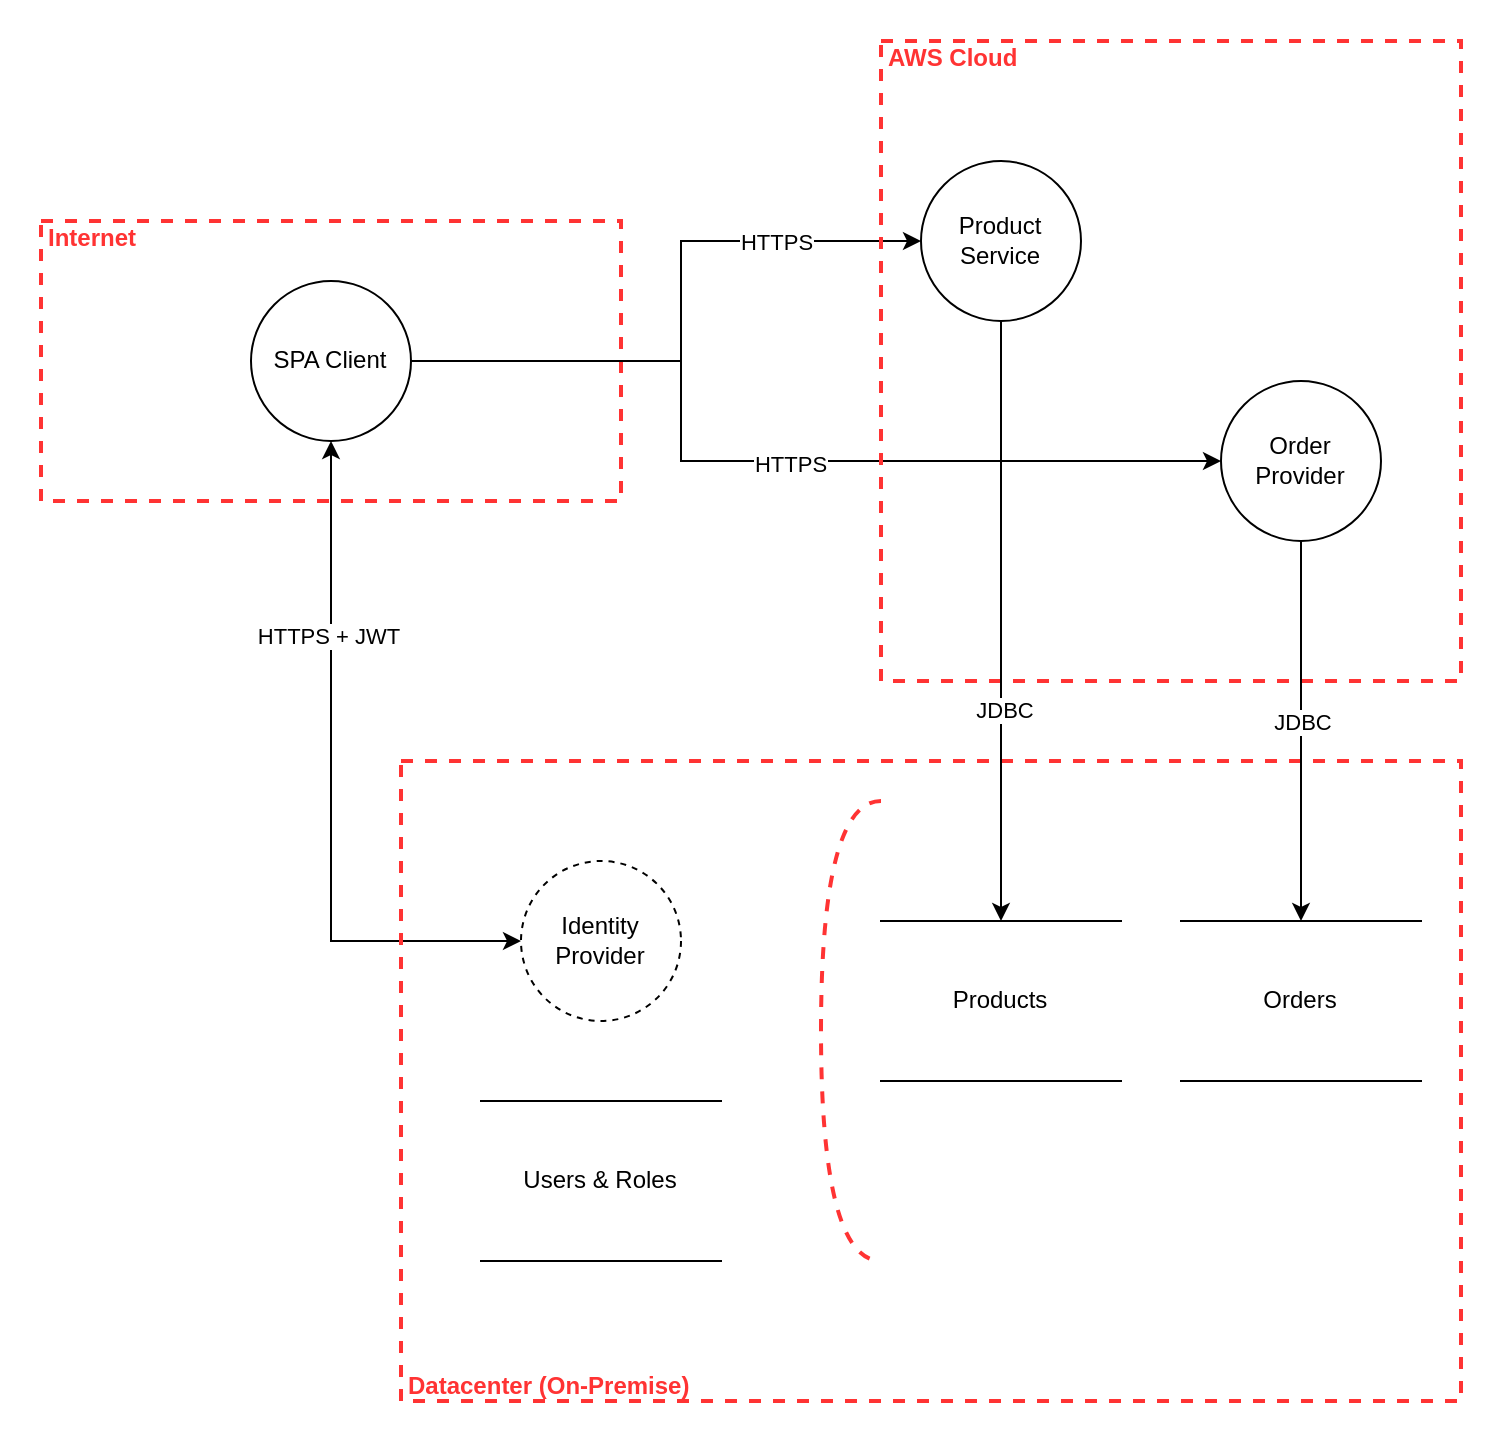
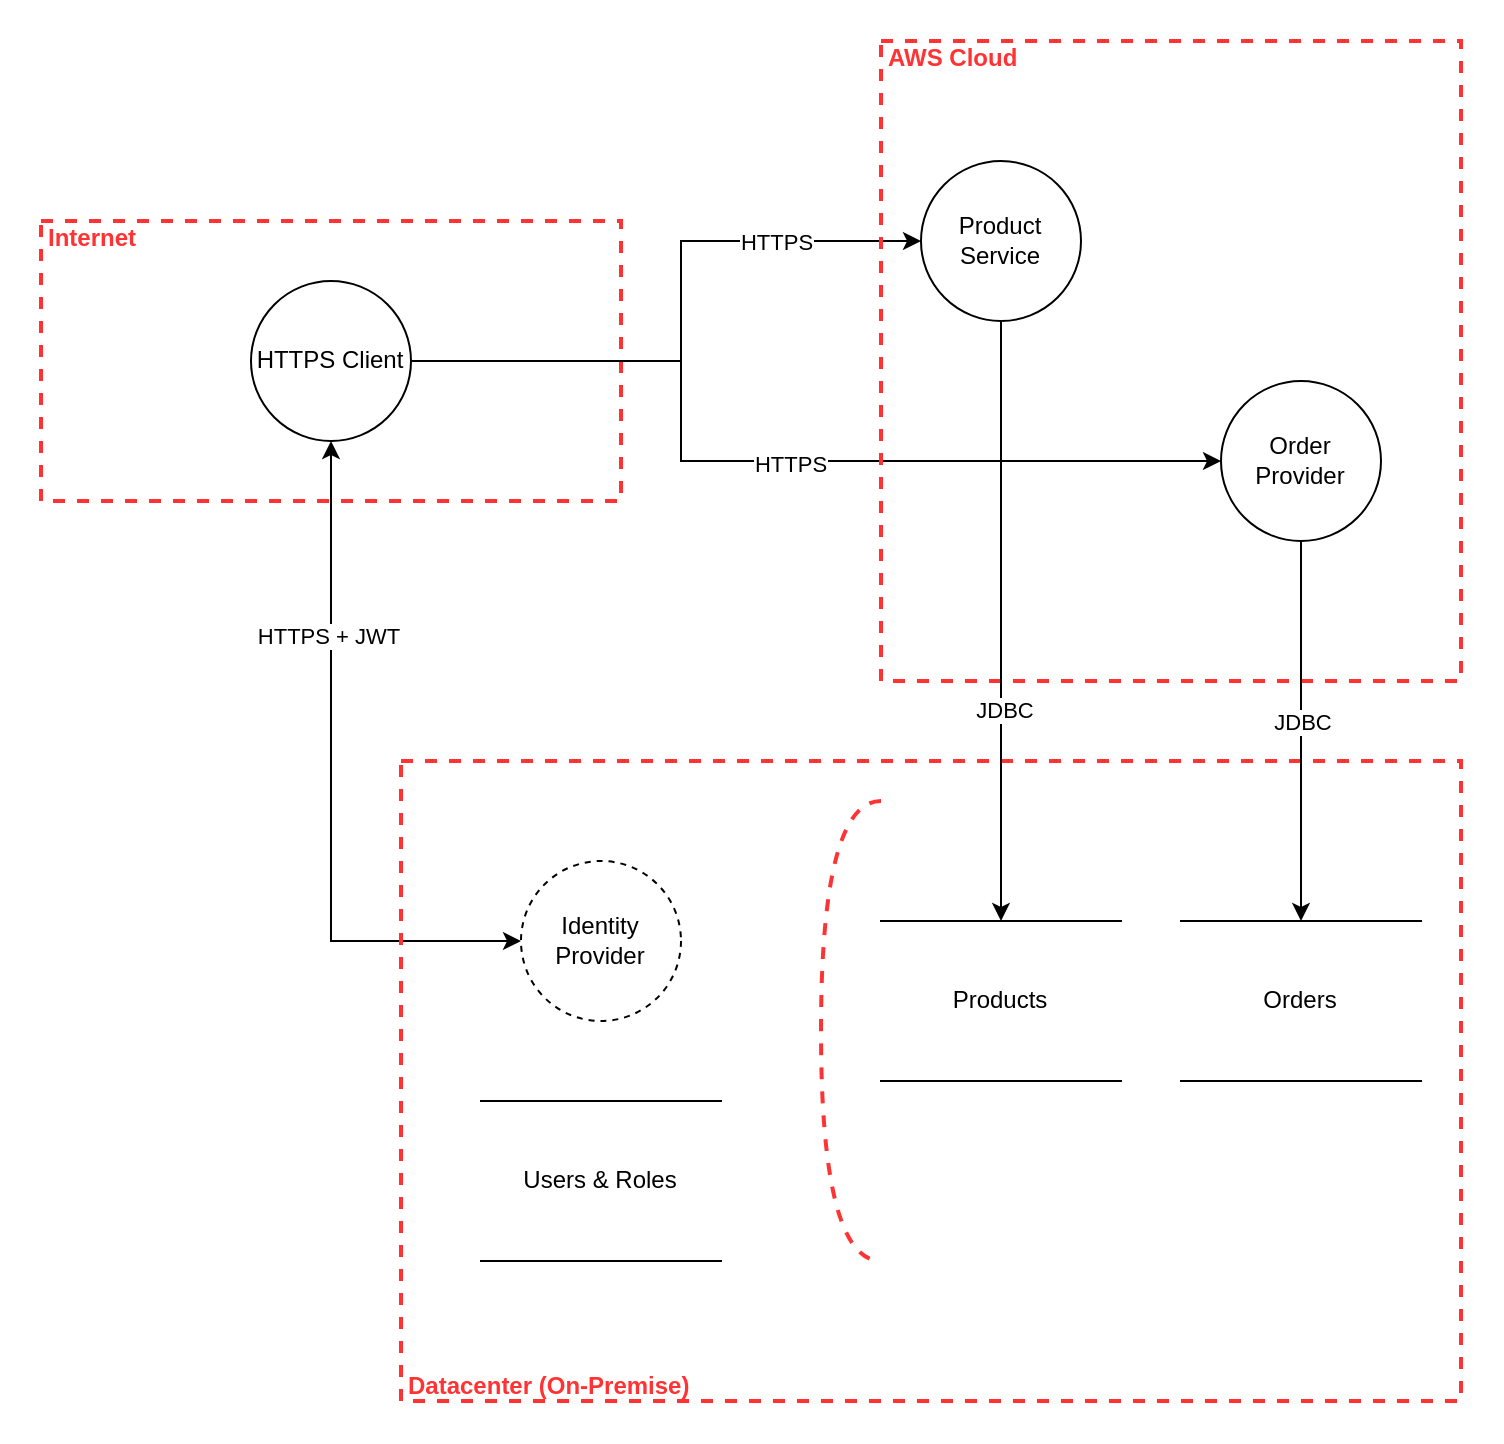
node "SPA Client": label "SPA Client" -> "HTTPS Client"
